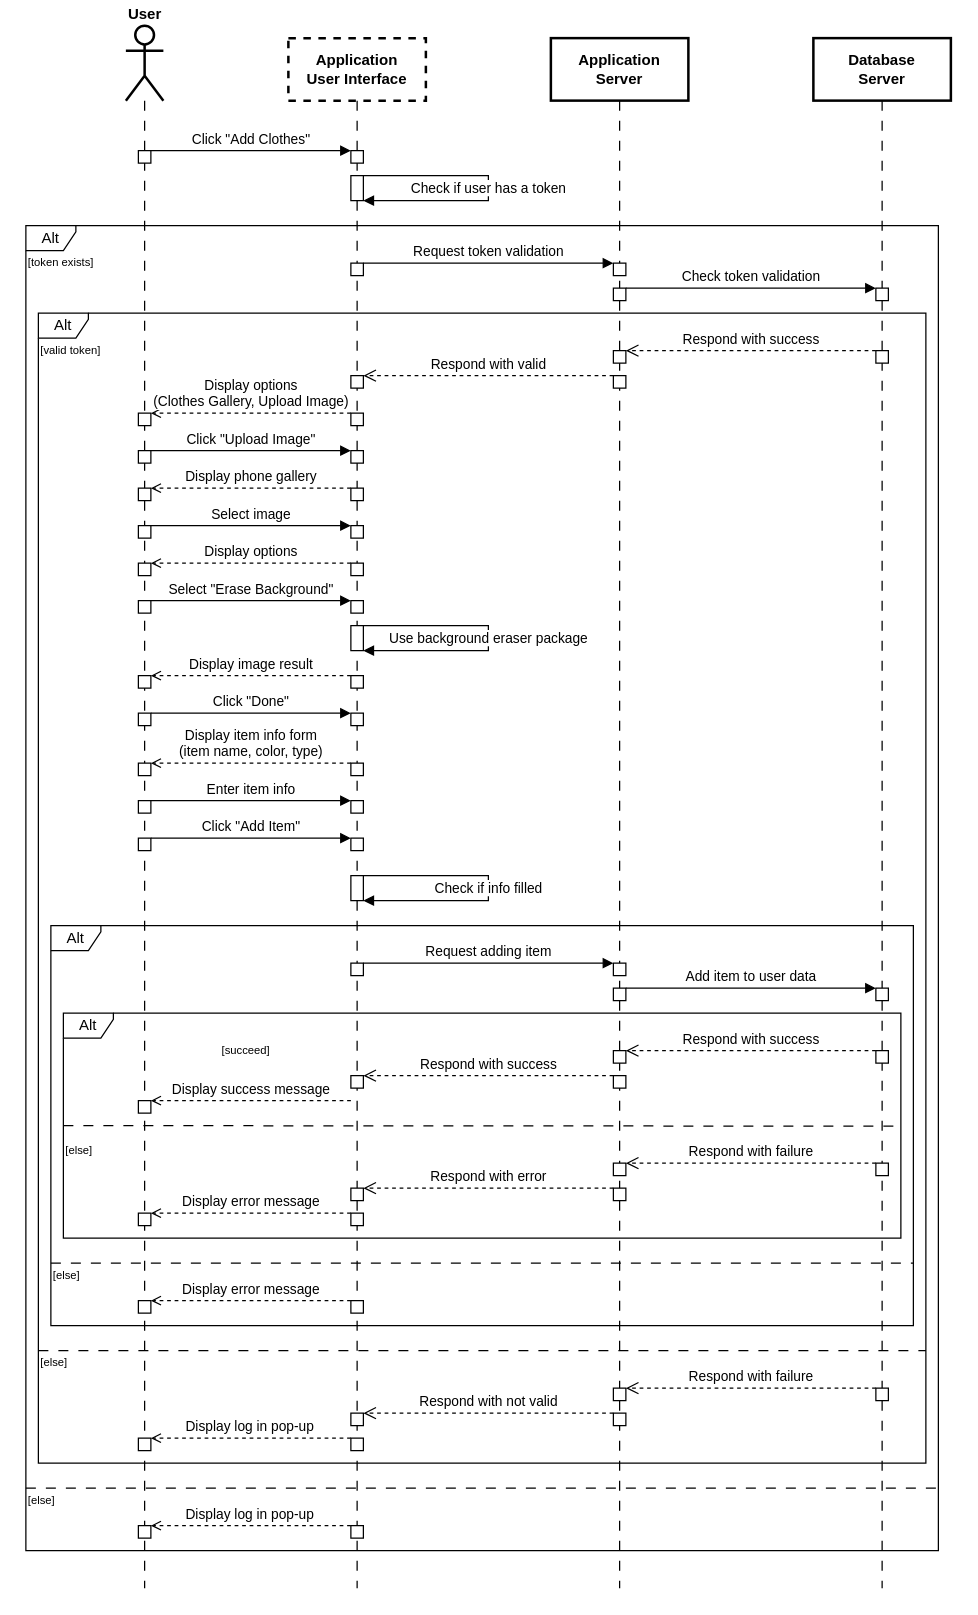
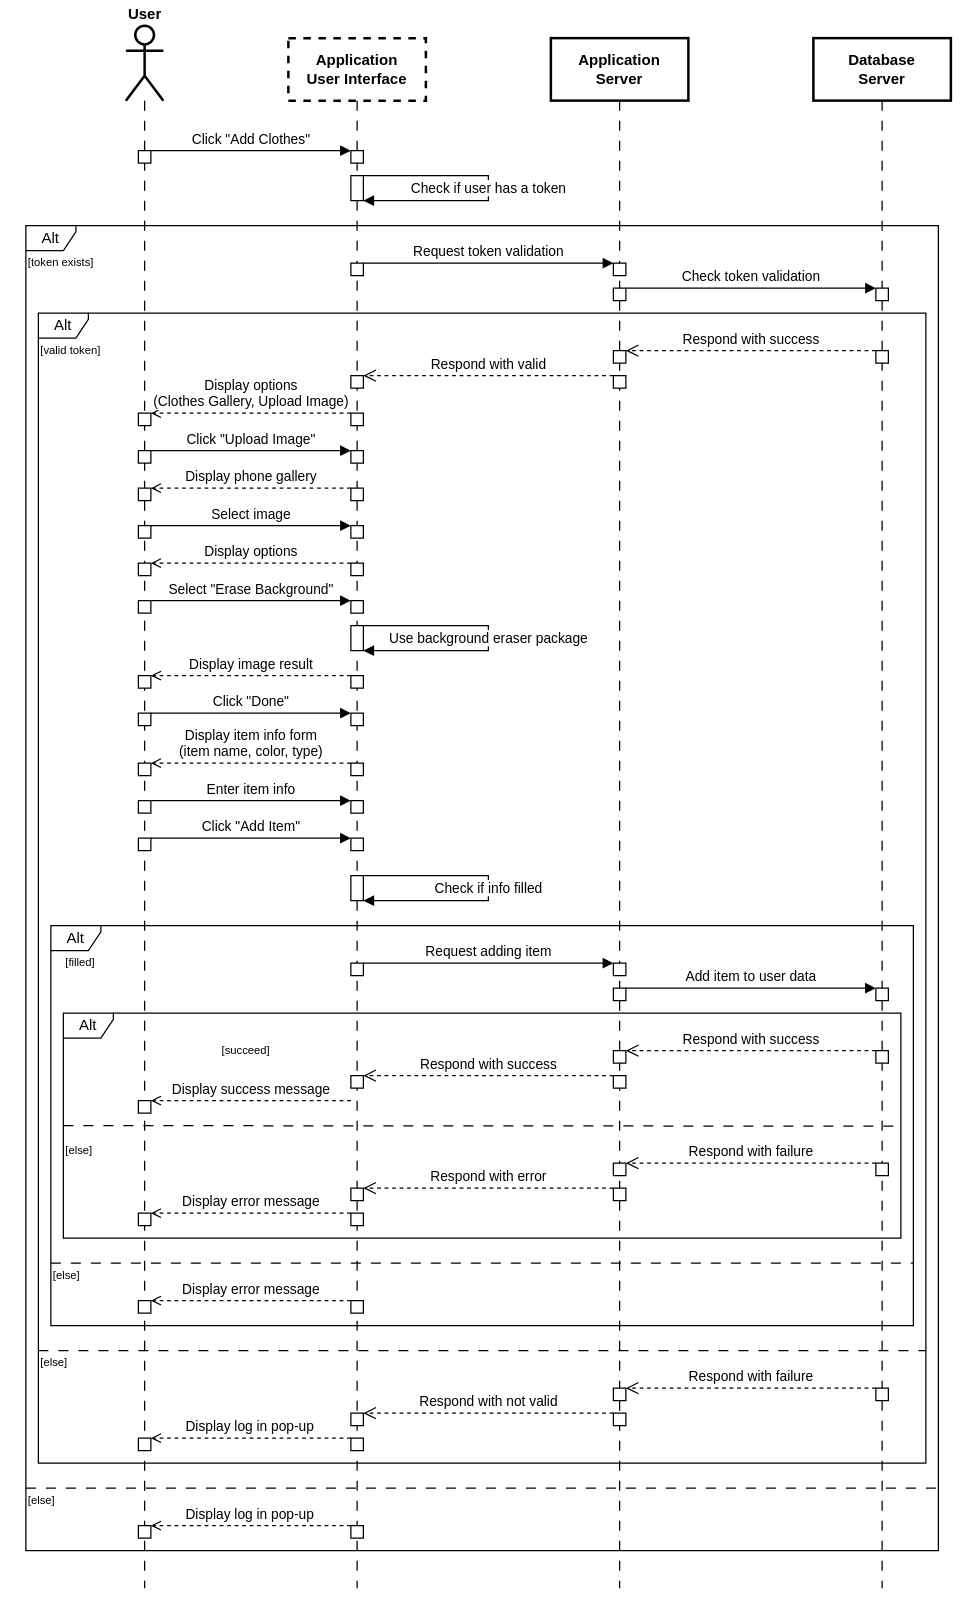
node "[filled]": added
